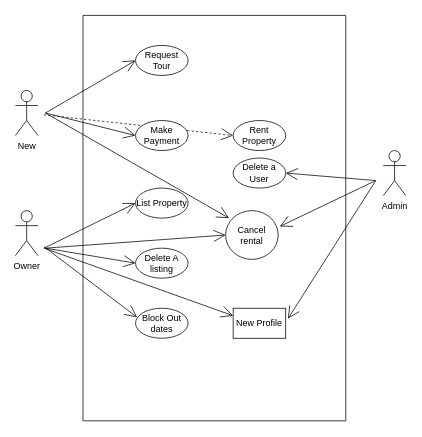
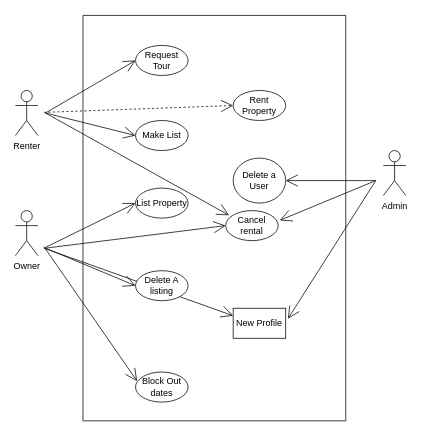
node "Make Payment": label "Make Payment" -> "Make List"
node "Rent Property": moved (259, 135) -> (259, 105)
node "New": label "New" -> "Renter"
node "Delete a User": size 53x30 -> 53x45
node "Cancel rental": size 53x49 -> 53x30
node "Delete A listing": moved (162, 263) -> (162, 285)
node "Block Out dates": moved (162, 323) -> (162, 387)
